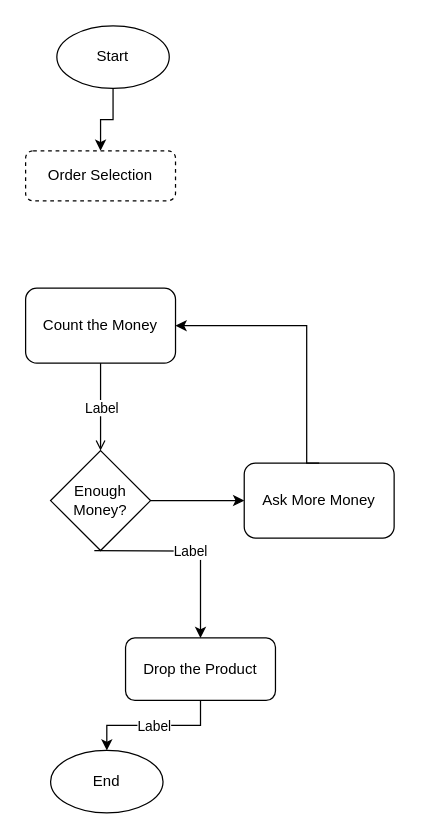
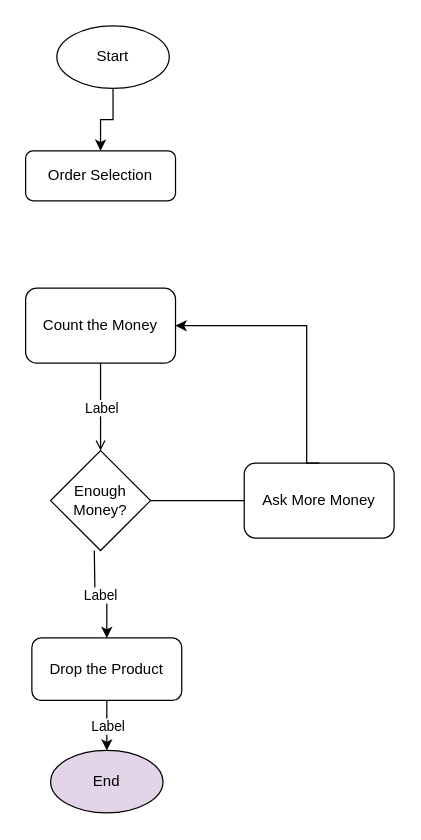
node "Order Selection": style dashed -> solid
edge "Enough Money?" -> "Ask More Money": arrowhead classic -> none
node "Drop the Product": moved (201, 669) -> (107, 669)
node "End": fillcolor #ffffff -> #e1d5e7
